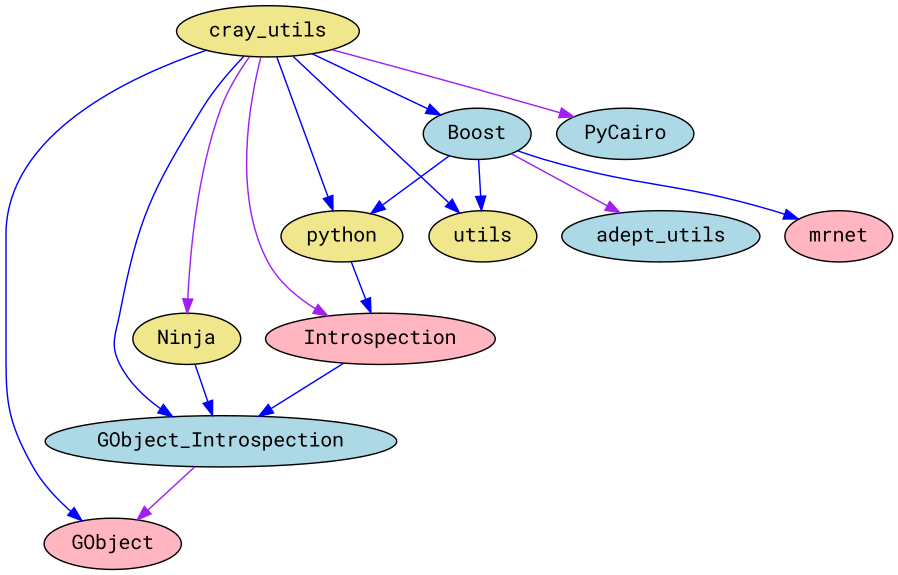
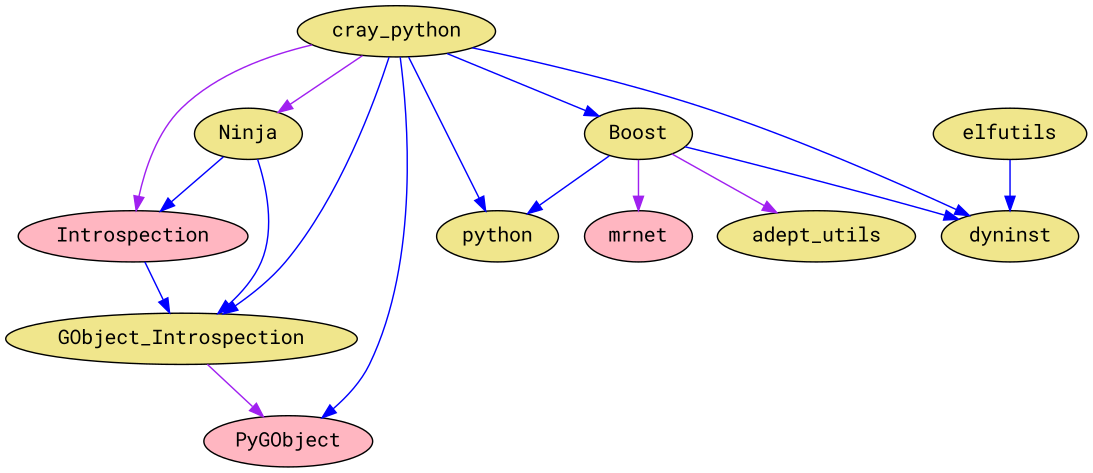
node "cray_utils": label "cray_utils" -> "cray_python"
node "Boost": fillcolor lightblue -> khaki
node "PyCairo": removed
node "elfutils": added
edge "Boost" -> "mrnet": color blue -> purple
node "utils": label "utils" -> "dyninst"
node "adept_utils": fillcolor lightblue -> khaki
edge "python" -> "Introspection": now "Ninja" -> "Introspection"
node "GObject_Introspection": fillcolor lightblue -> khaki
node "GObject": label "GObject" -> "PyGObject"
